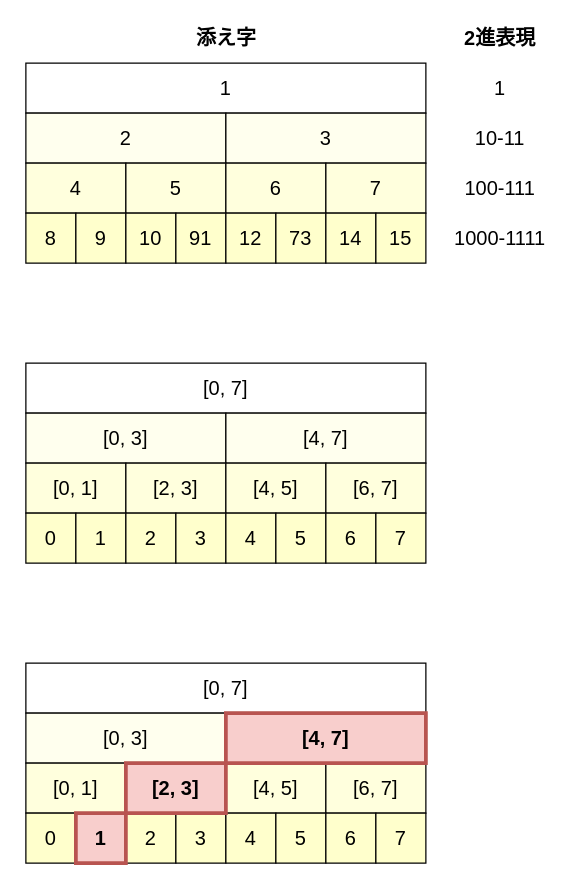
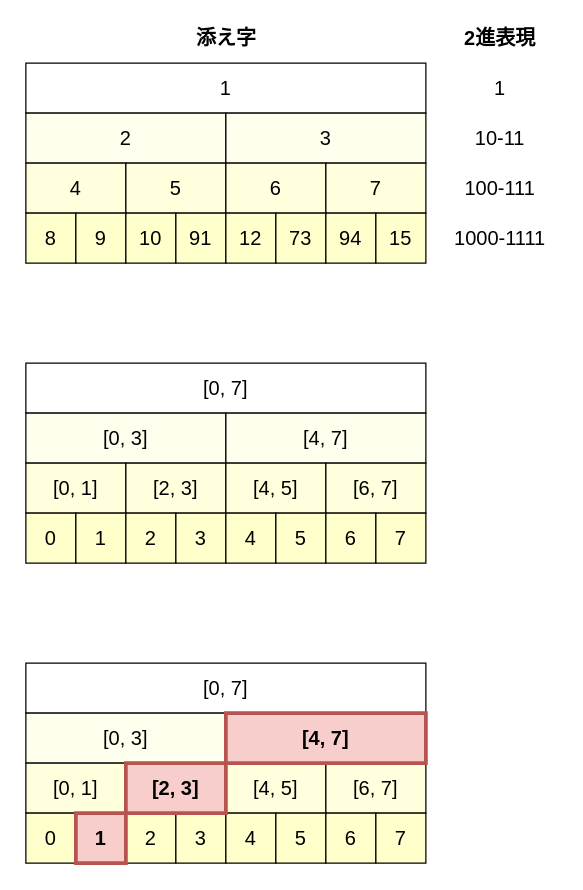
node "14": label "14" -> "94"
